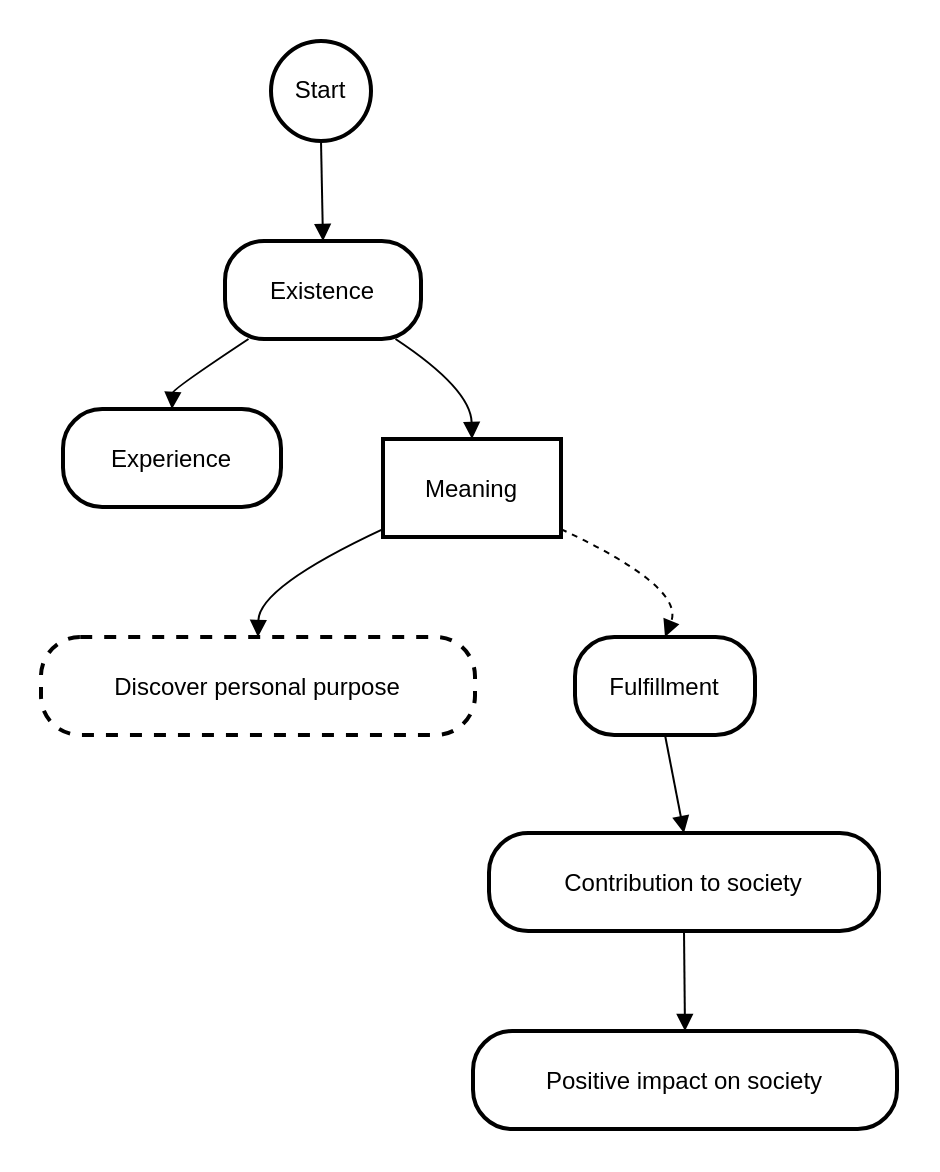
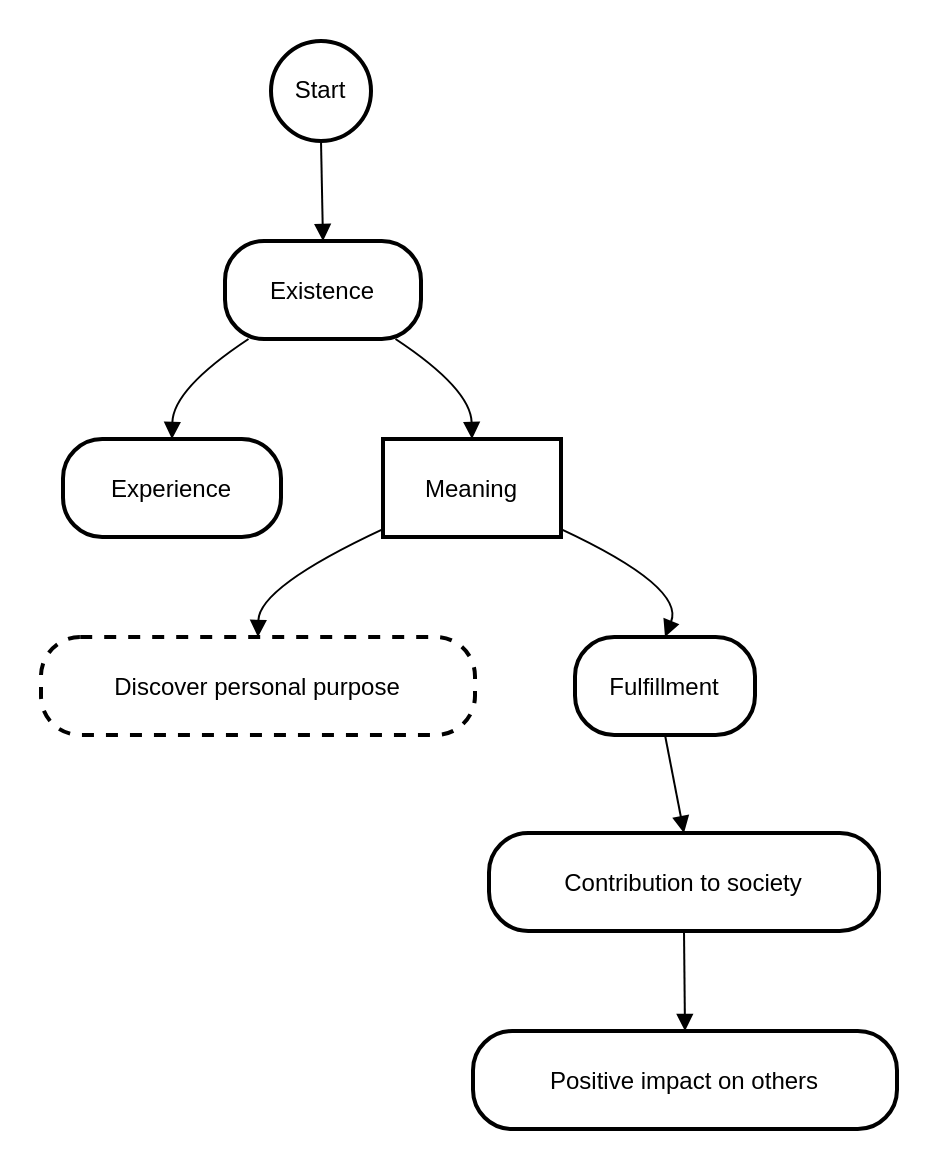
node "Experience": moved (172, 458) -> (172, 488)
edge "Meaning" -> "Fulfillment": style dashed -> solid
node "Positive impact on society": label "Positive impact on society" -> "Positive impact on others"
